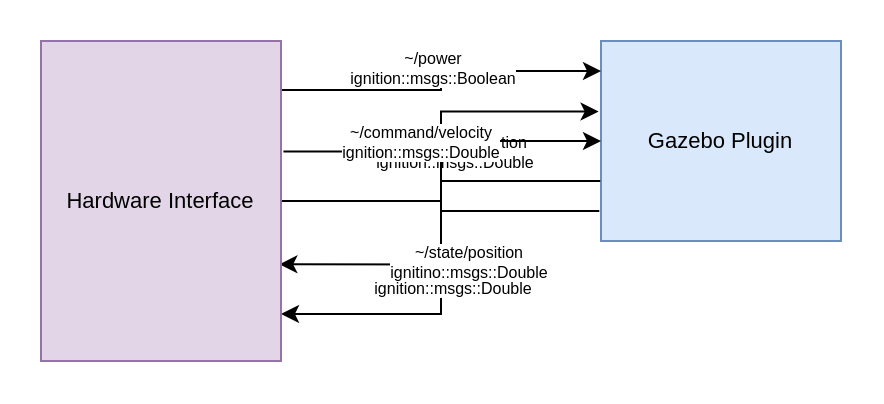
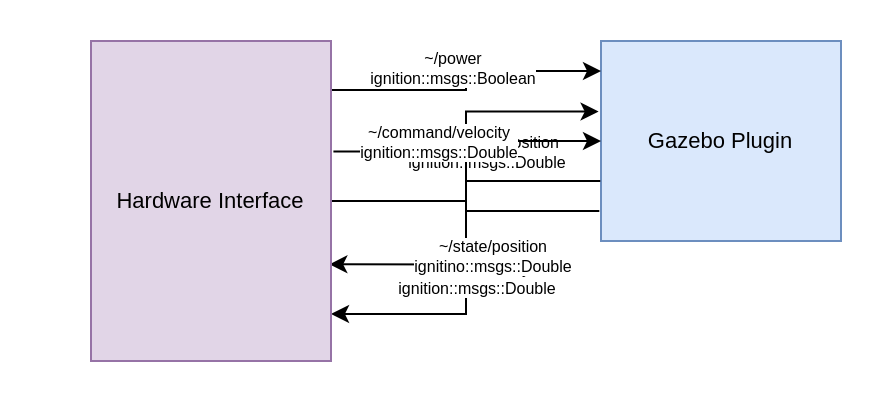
node "Hardware Interface": moved (161, 201) -> (211, 201)
